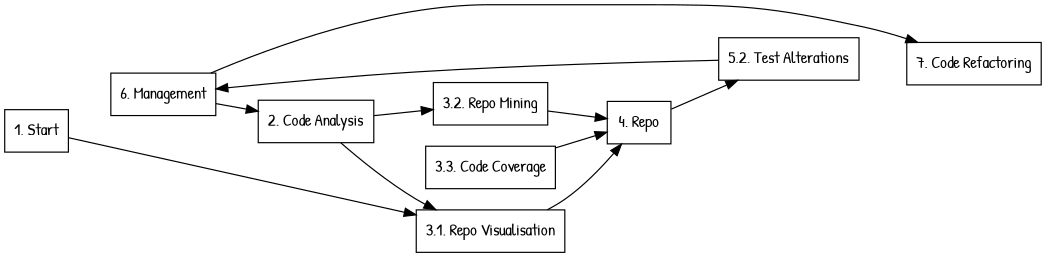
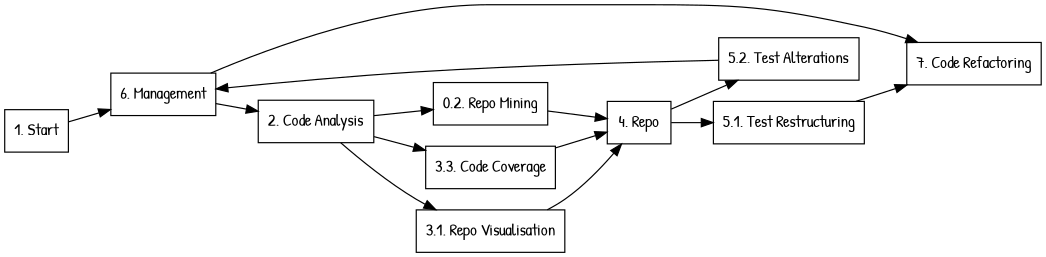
node "3.2. Repo Mining": label "3.2. Repo Mining" -> "0.2. Repo Mining"
node "5.1. Test Restructuring": added
edge "2. Code Analysis" -> "3.3. Code Coverage": added
edge "1. Start" -> "3.1. Repo Visualisation": now "1. Start" -> "6. Management"
